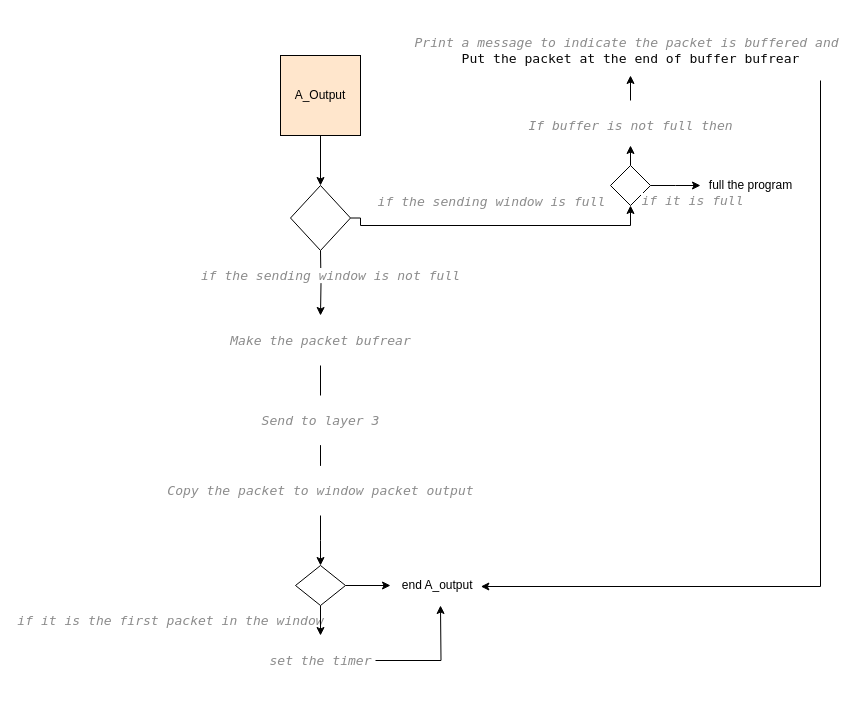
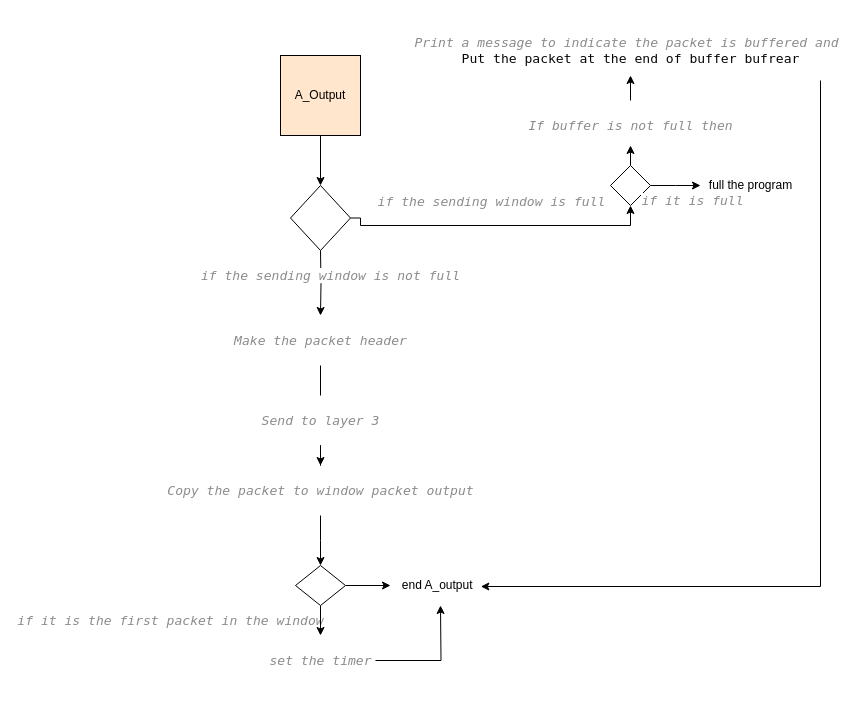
node "Make the packet bufrear": label "Make the packet bufrear" -> "Make the packet header"
edge "Send to layer 3" -- "Copy the packet to window packet output": arrowhead none -> classic
